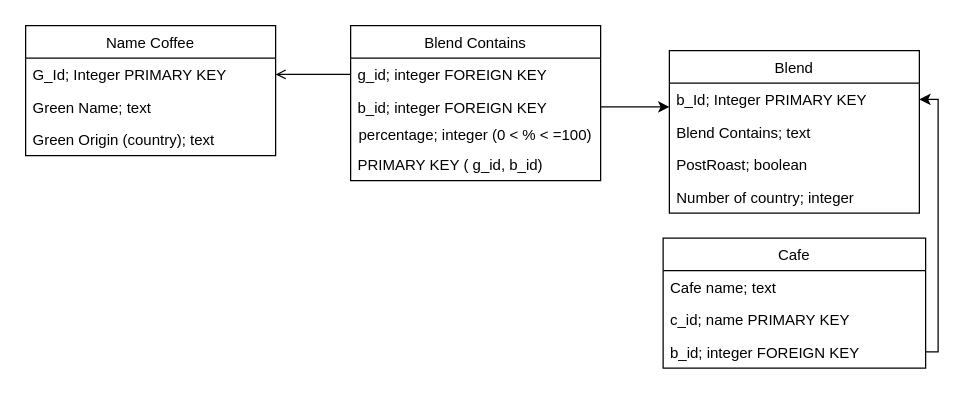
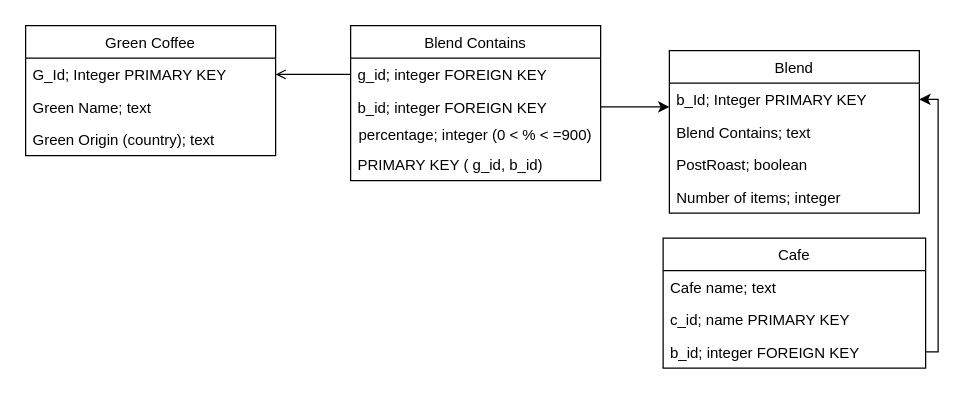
node "Name Coffee": label "Name Coffee" -> "Green Coffee"
node "percentage; integer (0 < % < =100)": label "percentage; integer (0 < % < =100)" -> "percentage; integer (0 < % < =900)"
node "Number of country; integer": label "Number of country; integer" -> "Number of items; integer"
